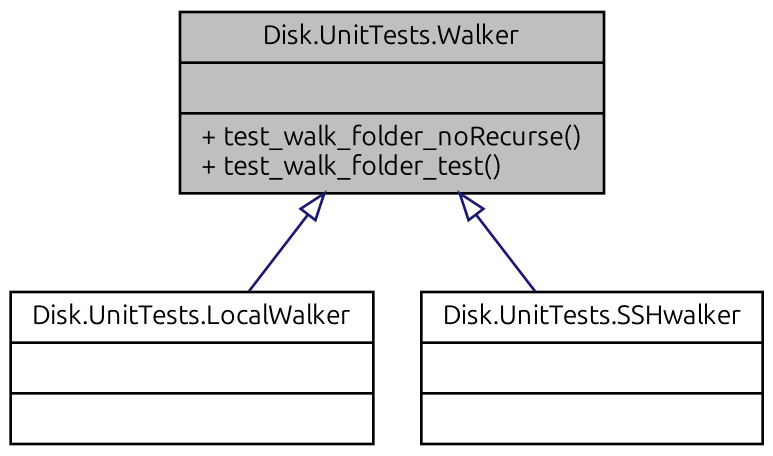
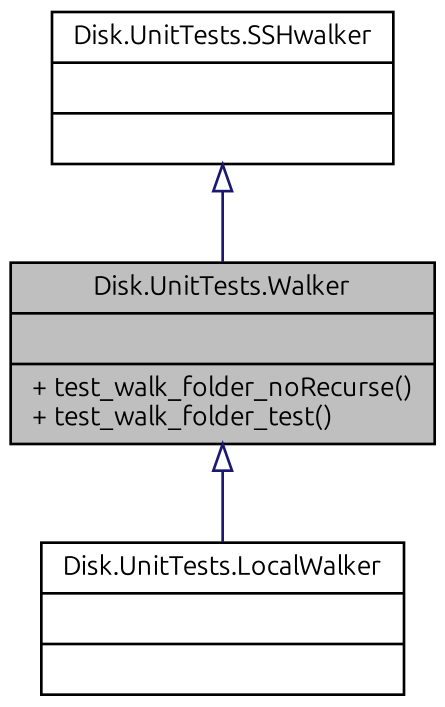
edge "Disk.UnitTests.SSHwalker" -> "Disk.UnitTests.Walker": reversed
